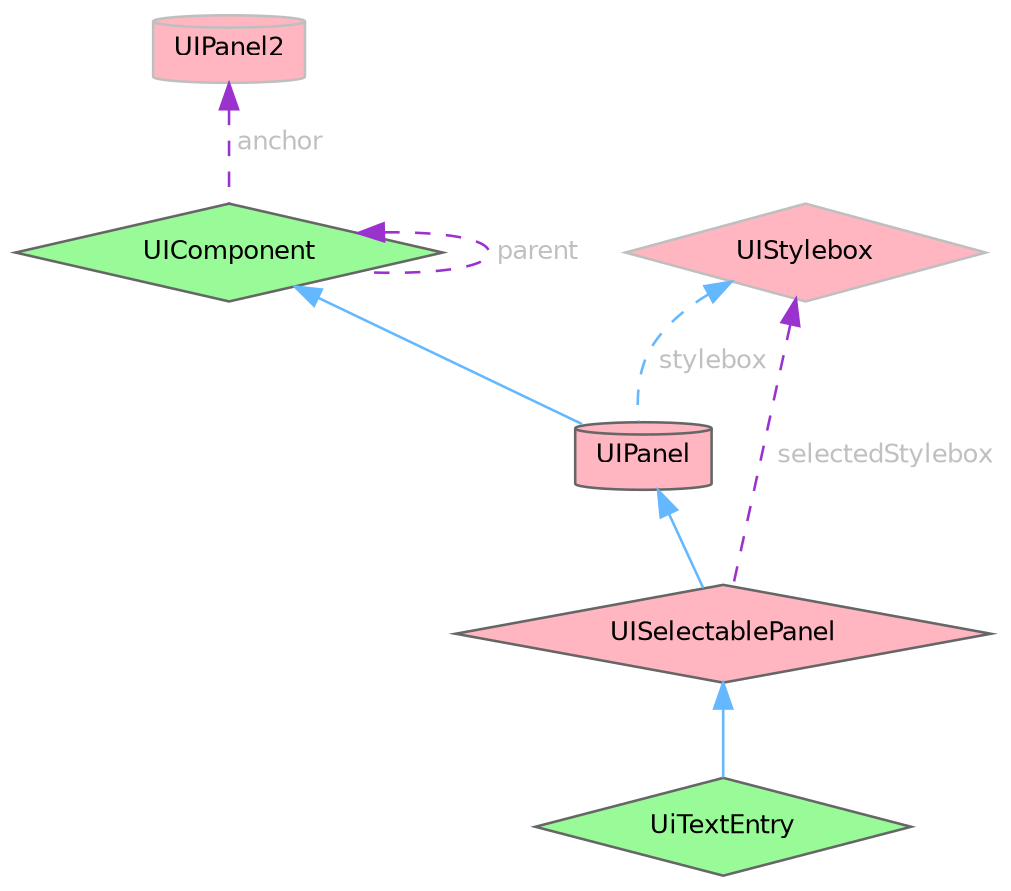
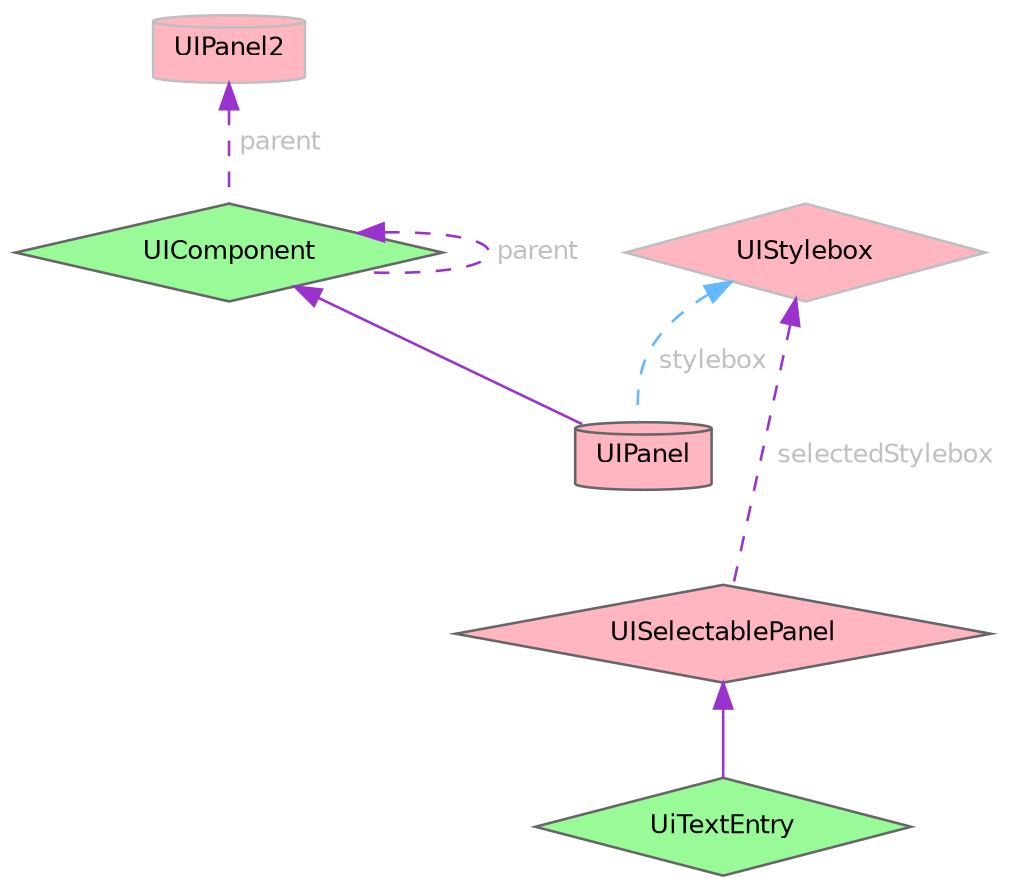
edge "UIComponent" -> "UIPanel2": label " anchor" -> " parent"
edge "UIPanel" -> "UIComponent": color steelblue1 -> darkorchid3
edge "UISelectablePanel" -> "UIPanel": removed
edge "UiTextEntry" -> "UISelectablePanel": color steelblue1 -> darkorchid3
